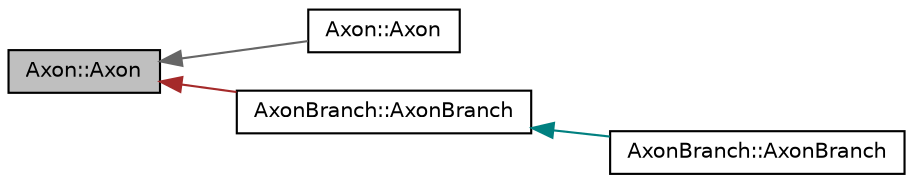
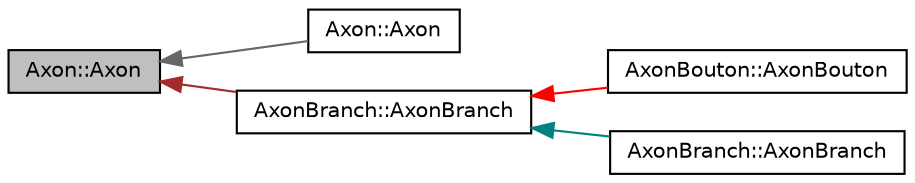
node "AxonBouton::AxonBouton": added
